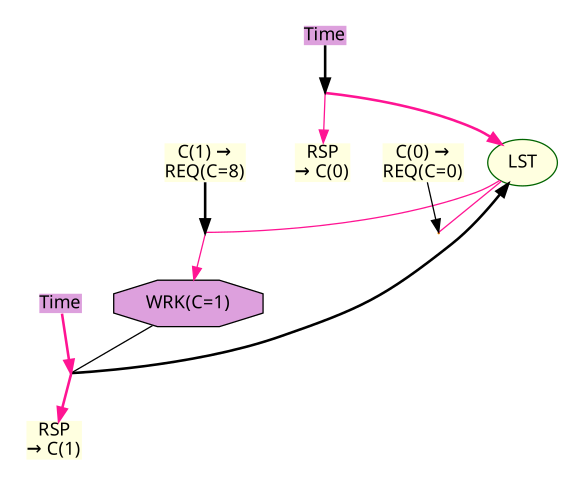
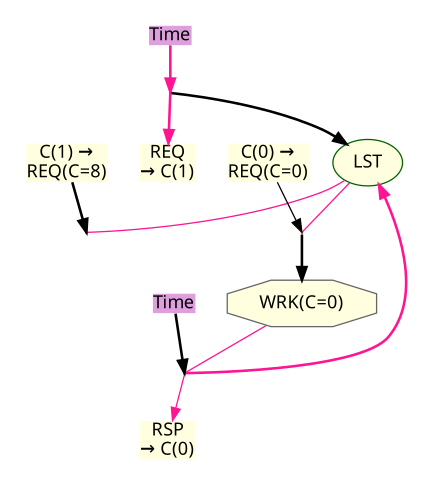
node "WRK(C=1)": removed
node "WRK(C=0)": added
node "RSP → C(1)": label "RSP → C(1)" -> "REQ → C(1)"
